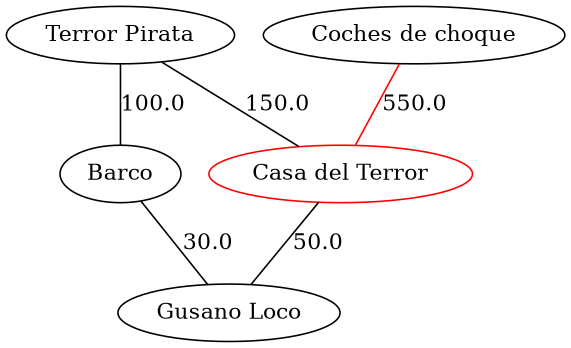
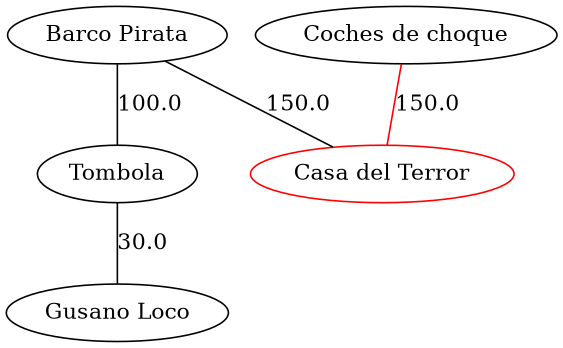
node "Terror Pirata": label "Terror Pirata" -> "Barco Pirata"
edge "Coches de choque" -- "Casa del Terror": label "550.0" -> "150.0"
node "Barco": label "Barco" -> "Tombola"
edge "Casa del Terror" -- "Gusano Loco": removed, label "50.0"
